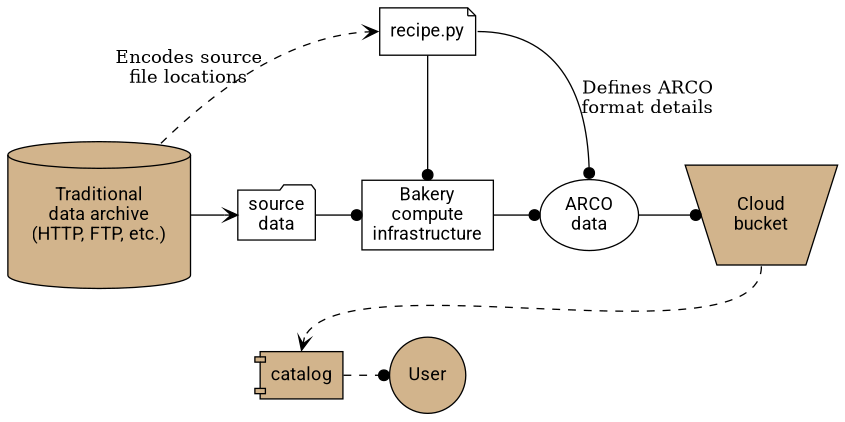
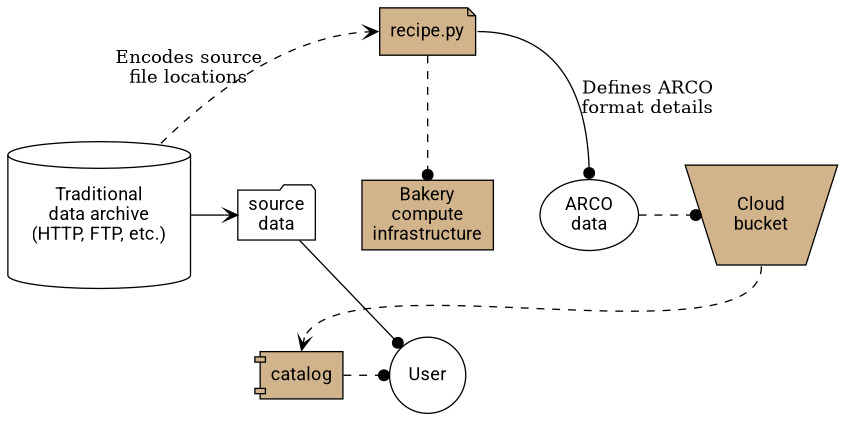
node "recipe.py": fillcolor white -> tan
edge "recipe.py" -> "Bakery compute infrastructure": style solid -> dashed
node "Traditional data archive (HTTP, FTP, etc.)": fillcolor tan -> white
edge "source data" -> "Bakery compute infrastructure": now "source data" -> "User"
node "Bakery compute infrastructure": fillcolor white -> tan
edge "Bakery compute infrastructure" -> "ARCO data": removed
edge "ARCO data" -> "Cloud bucket": style solid -> dashed
node "User": fillcolor tan -> white
